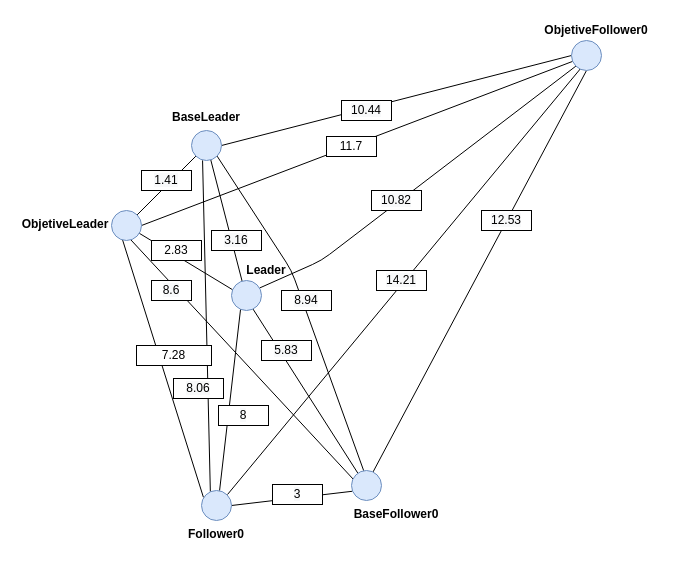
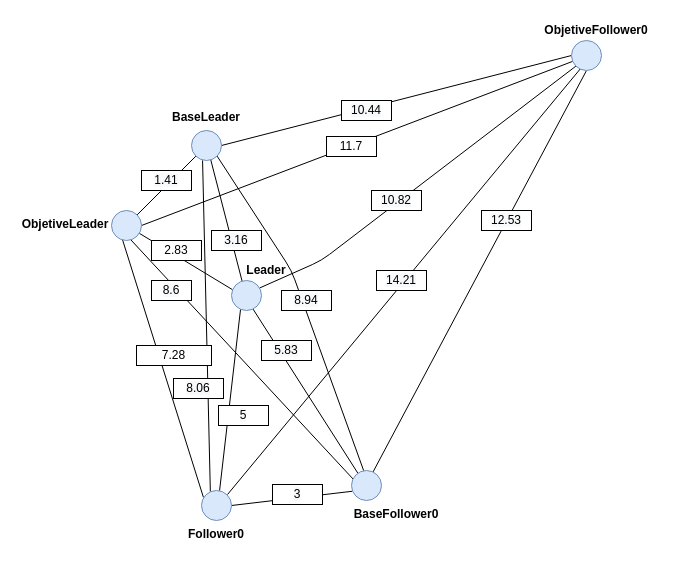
node "8": label "8" -> "5"
